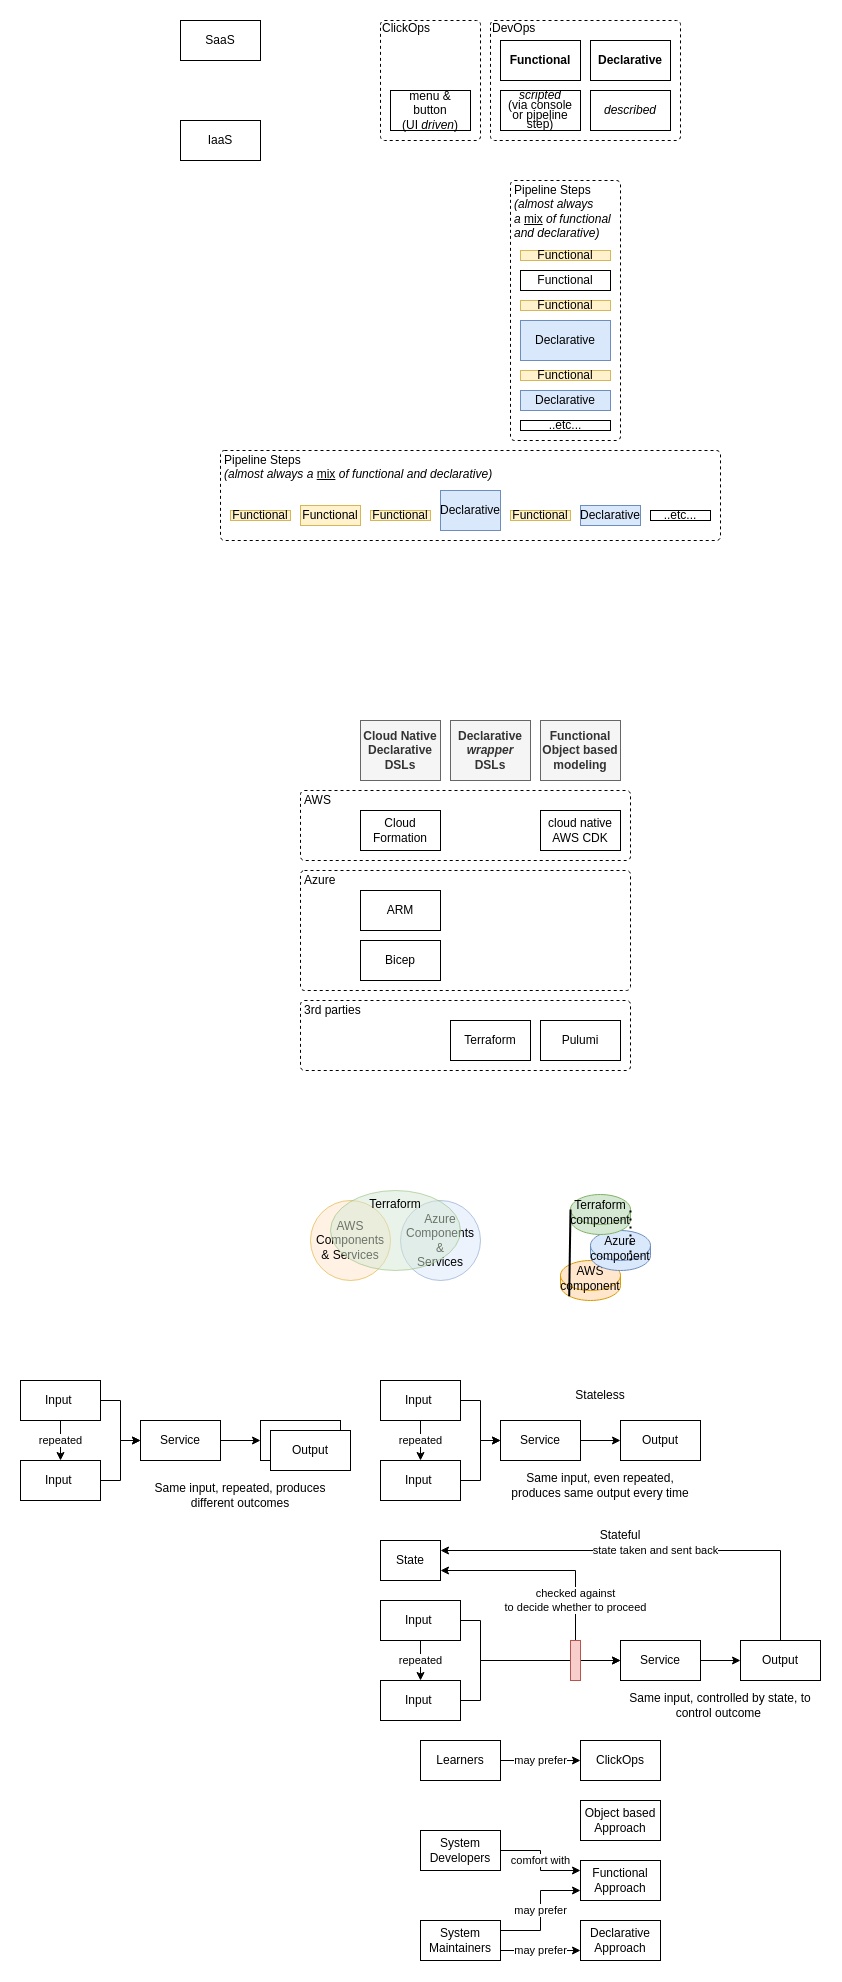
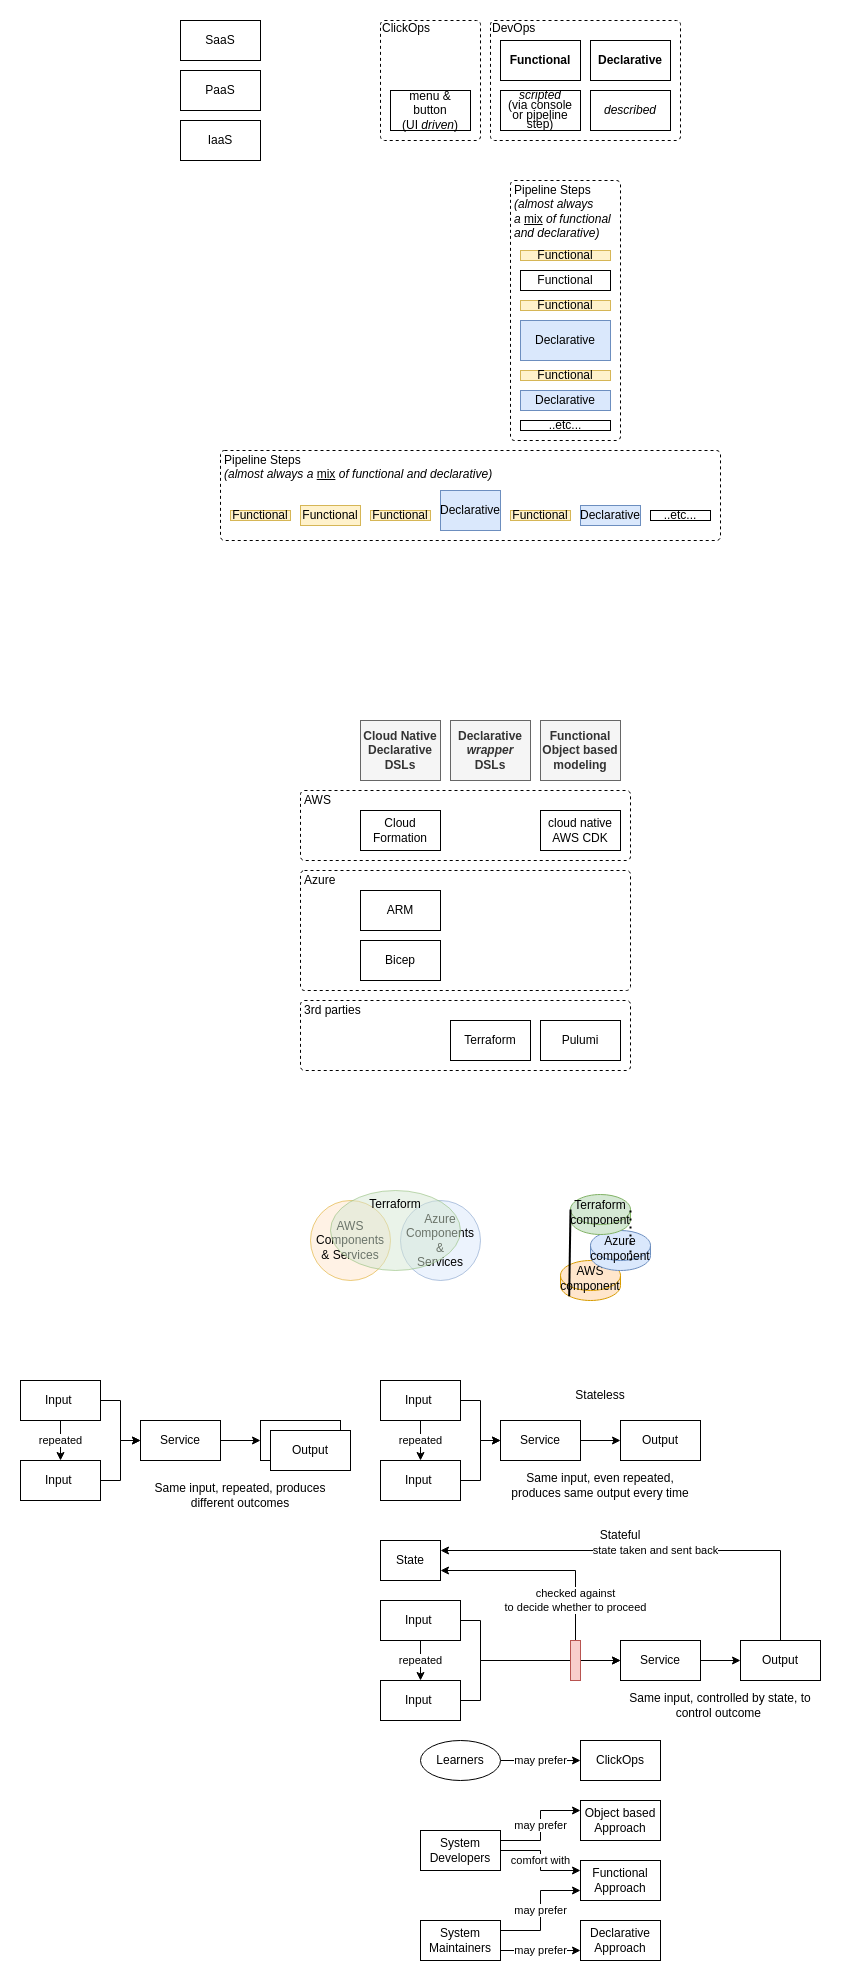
node "PaaS": added
node "Learners": shape rectangle -> ellipse
edge "System Developers" -> "Object based Approach": added, label "may prefer"
